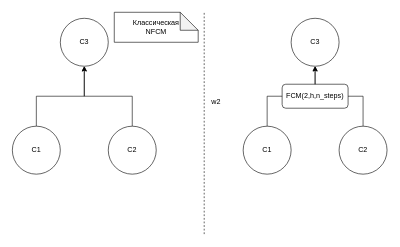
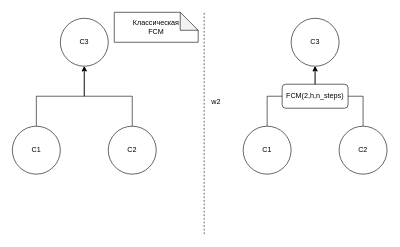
node "Классическая NFCM": label "Классическая NFCM" -> "Классическая FCM"
